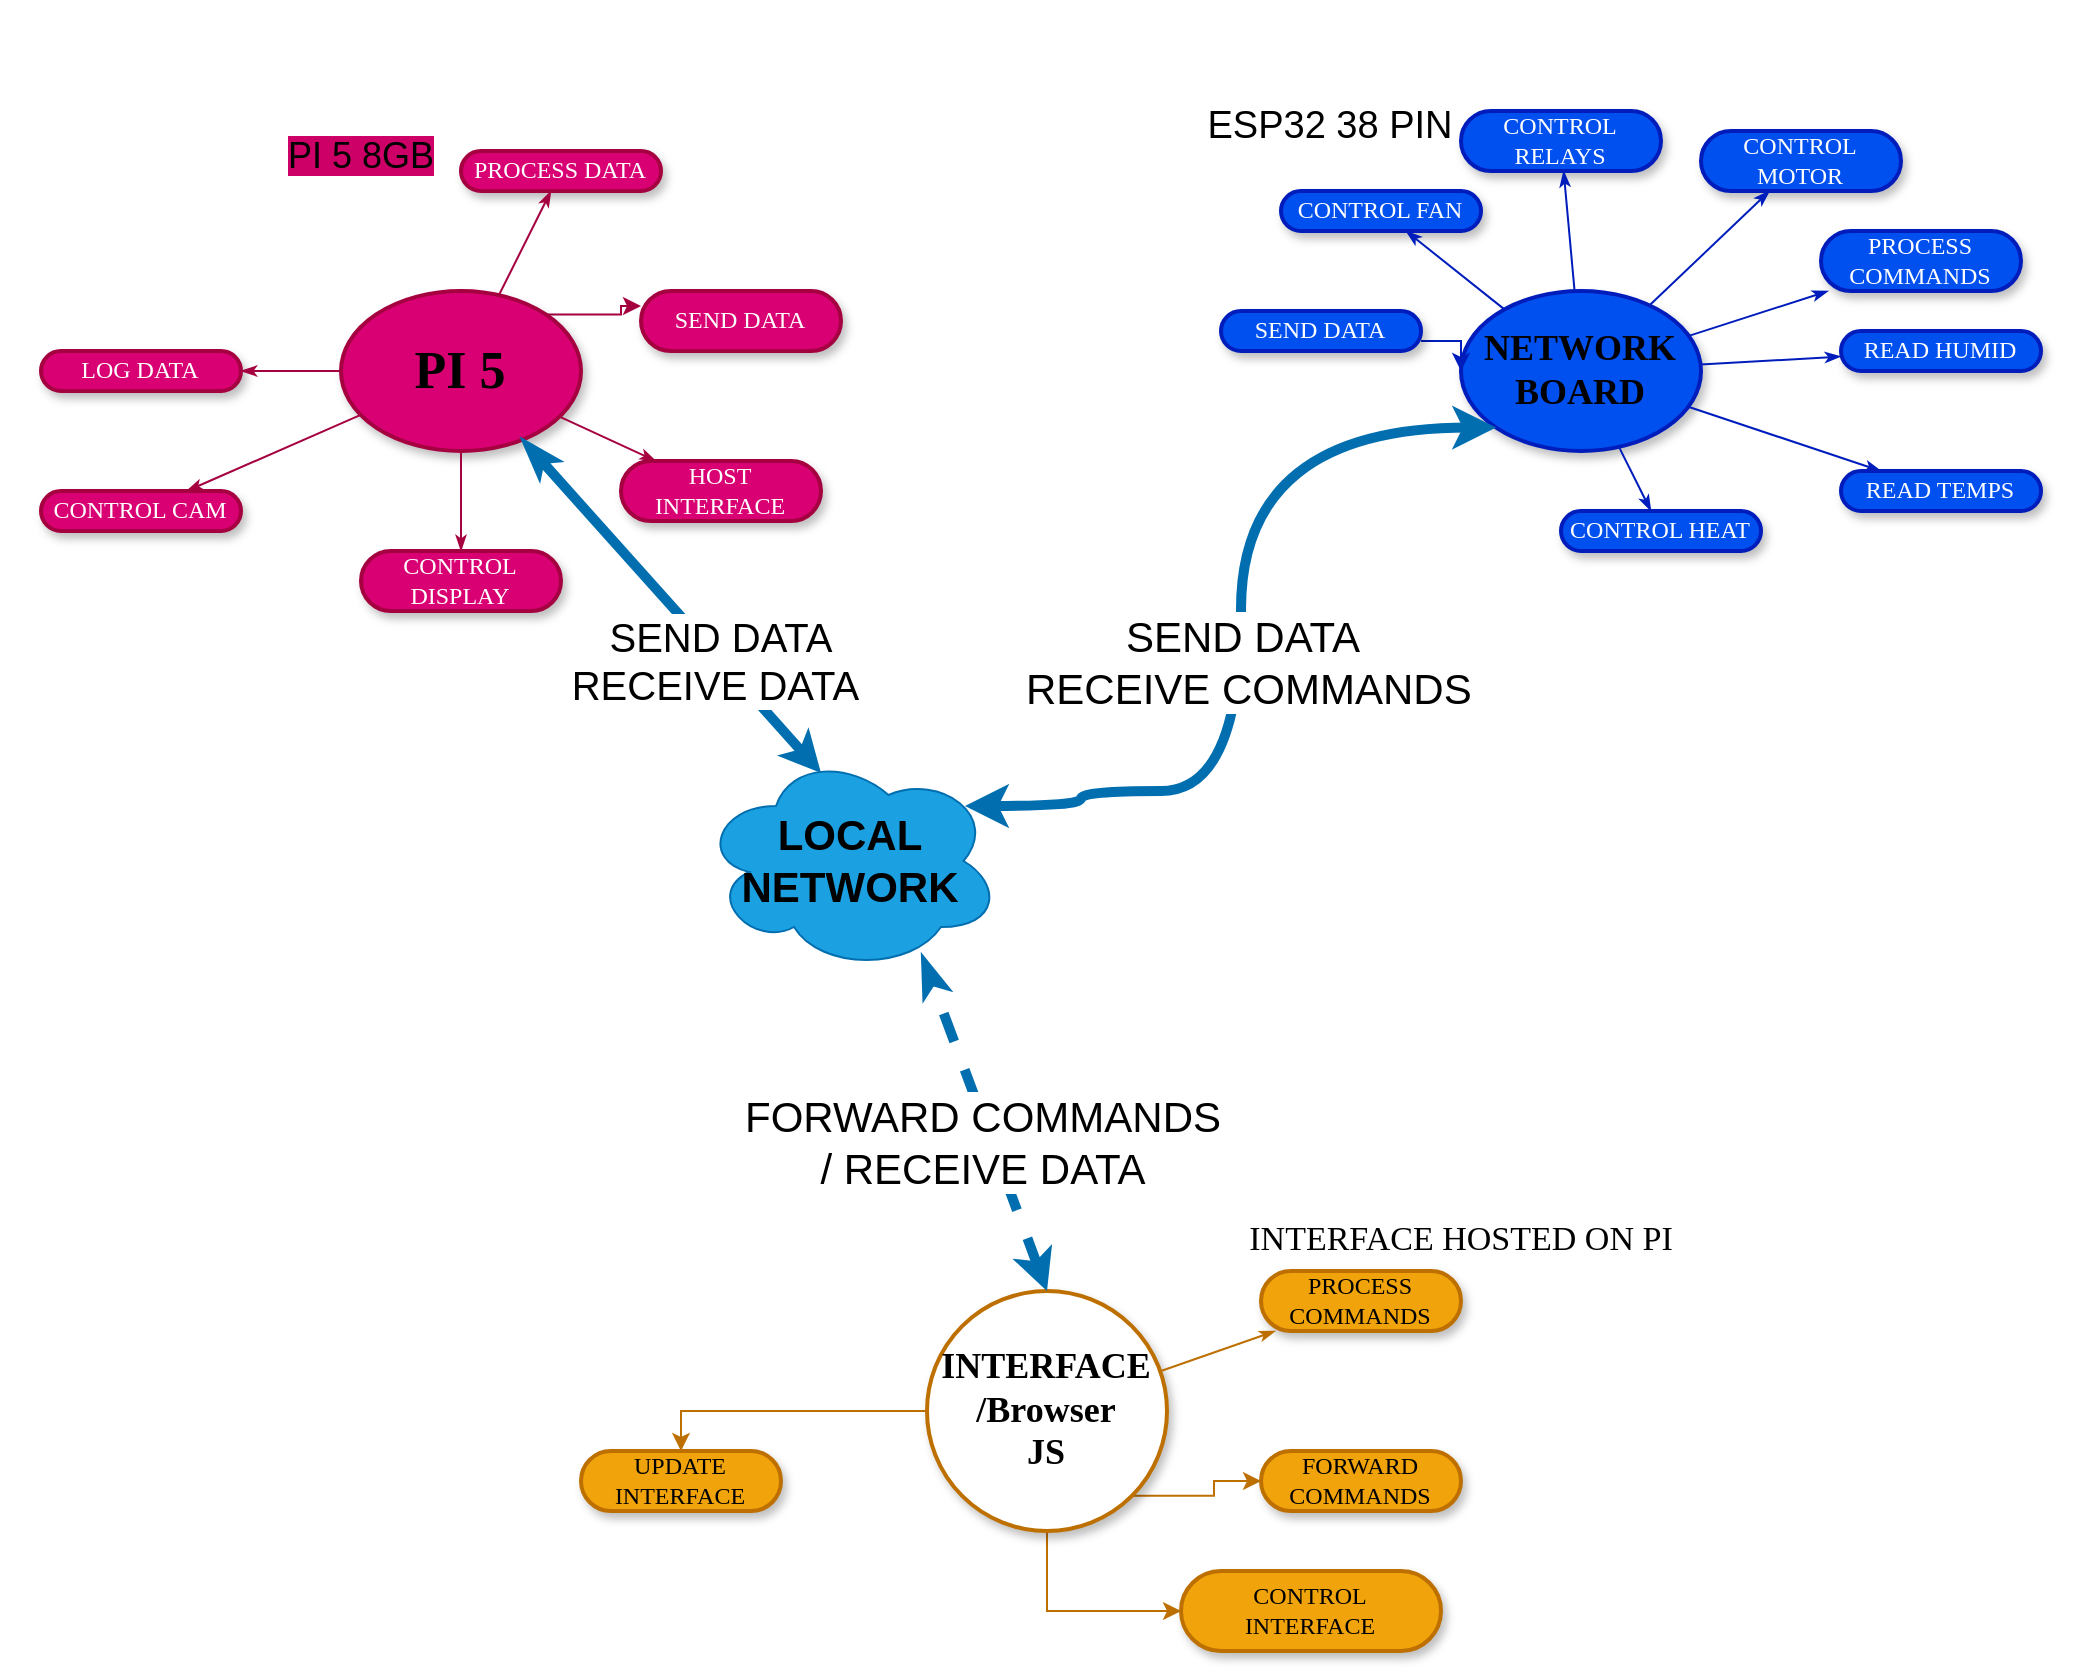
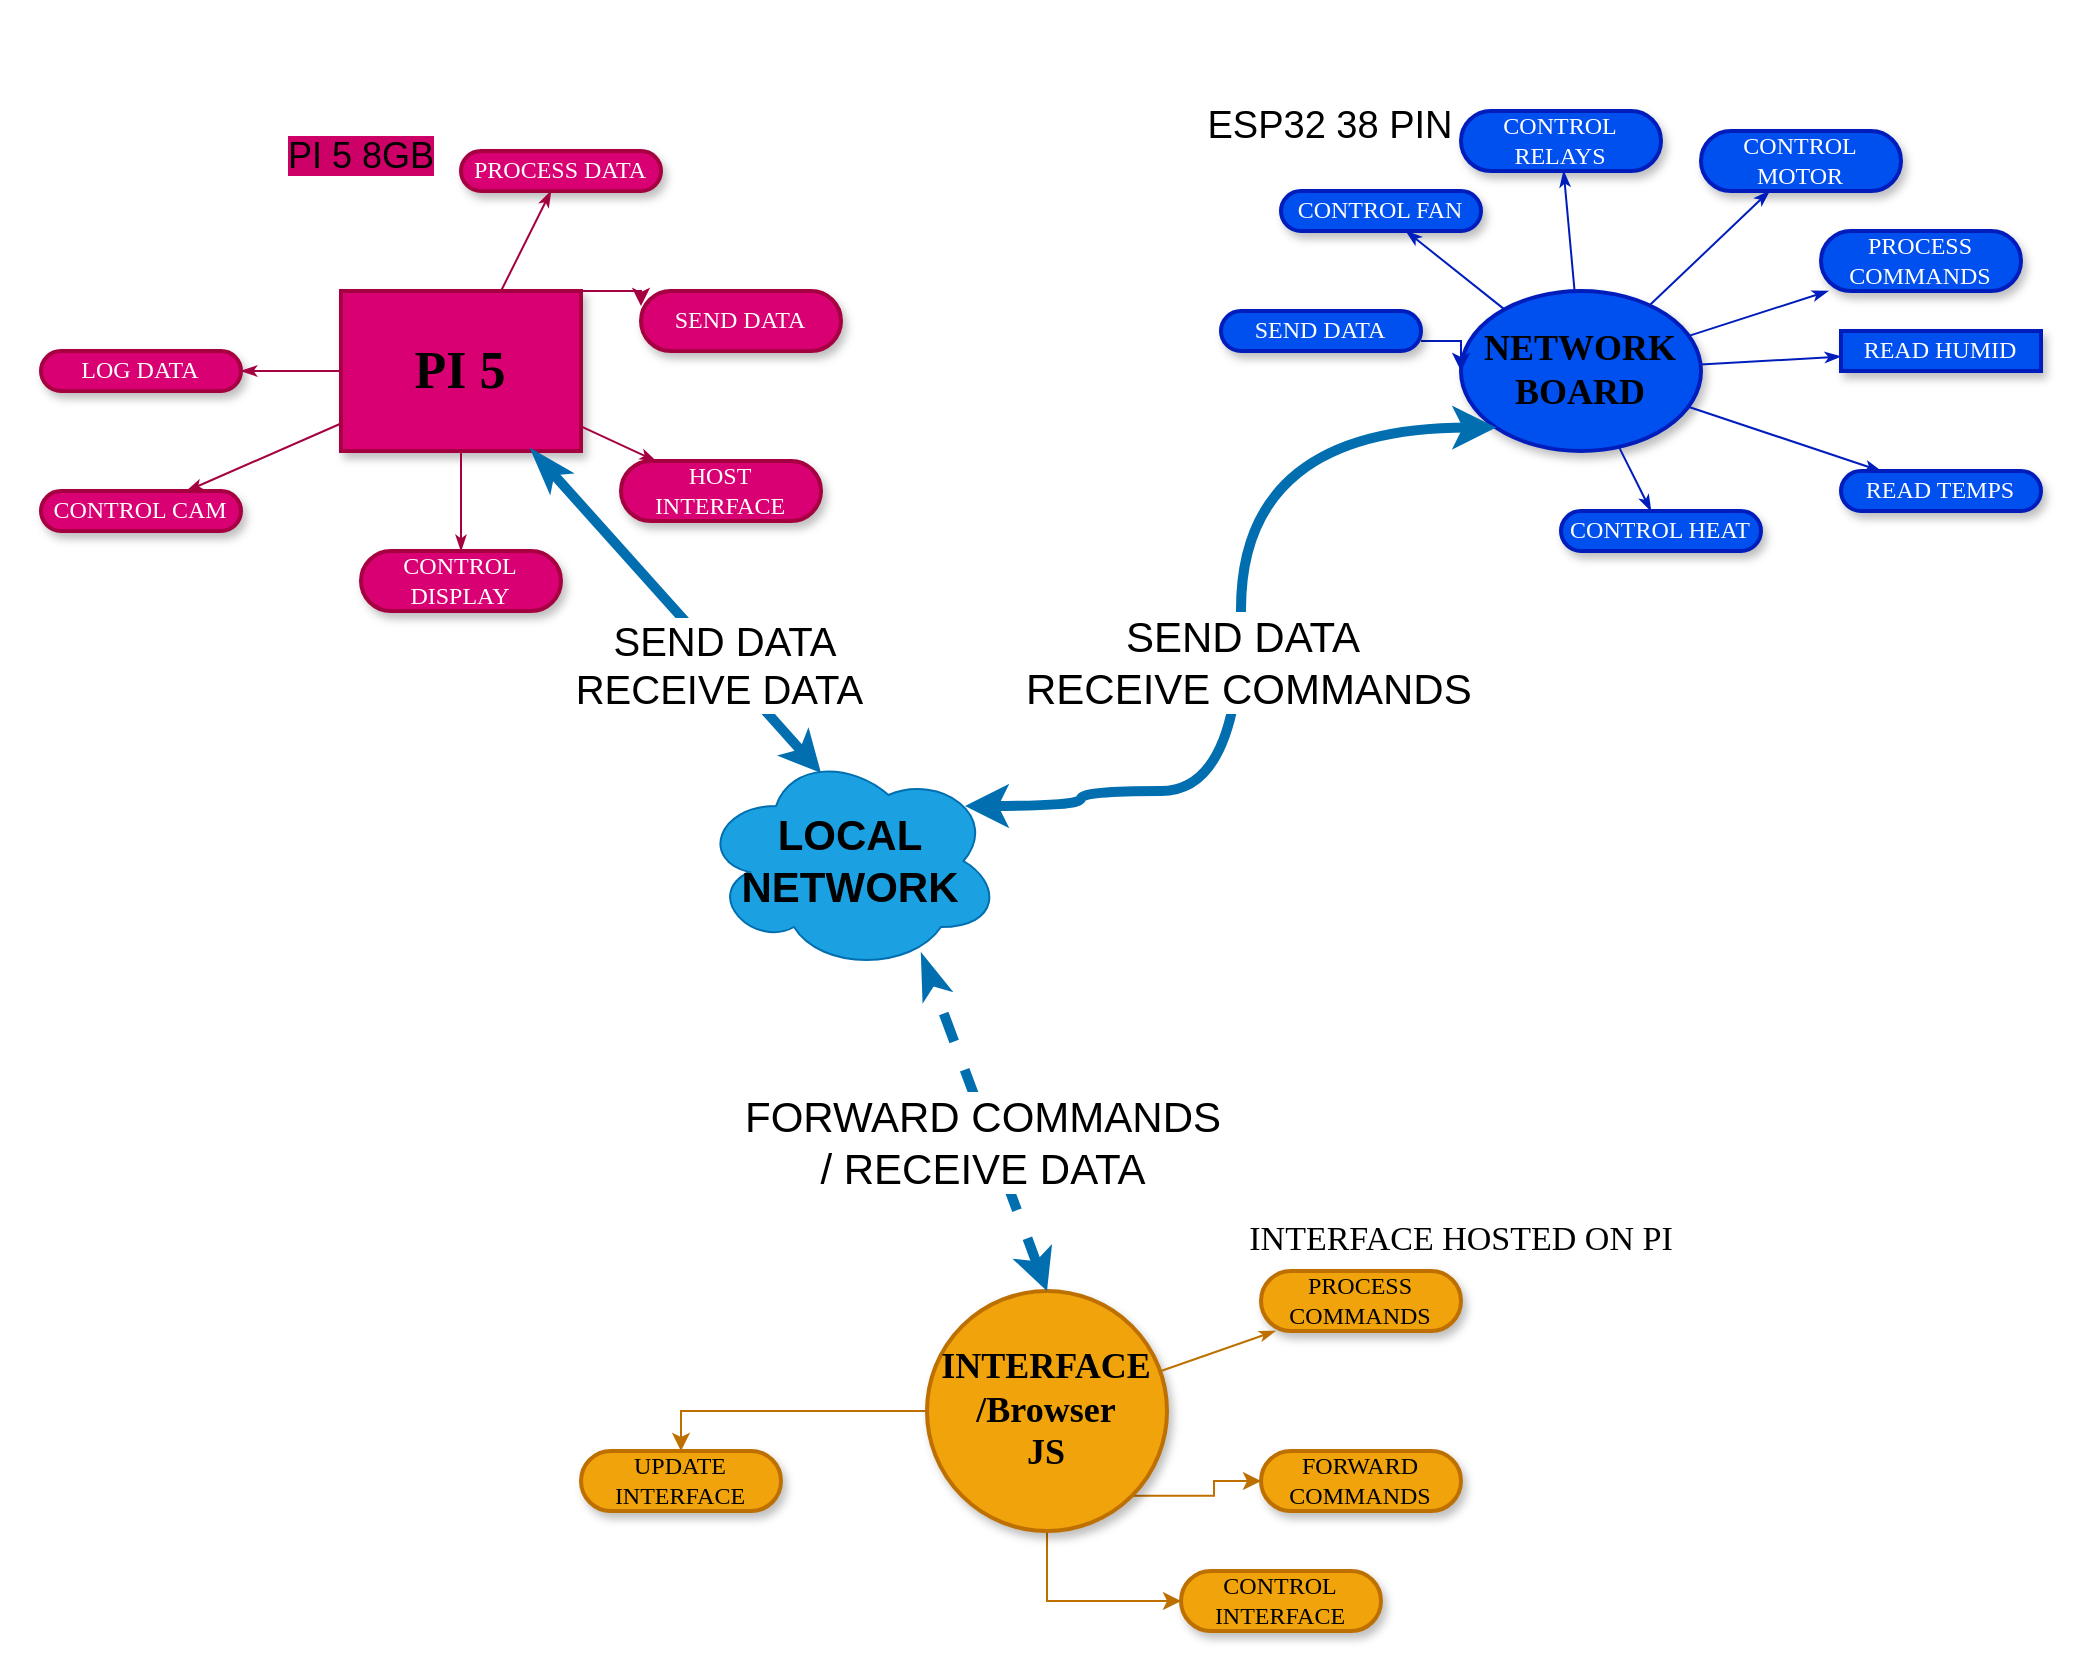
node "READ HUMID": shape rounded rectangle -> rectangle
node "PI 5": shape ellipse -> rectangle
node "INTERFACE /Browser JS": fillcolor #ffffff -> #f0a30a
node "CONTROL INTERFACE": size 260x80 -> 200x60
